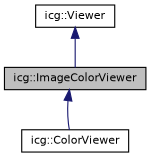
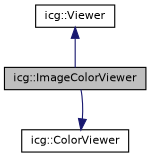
edge "icg::ColorViewer" -> "icg::ImageColorViewer": reversed
